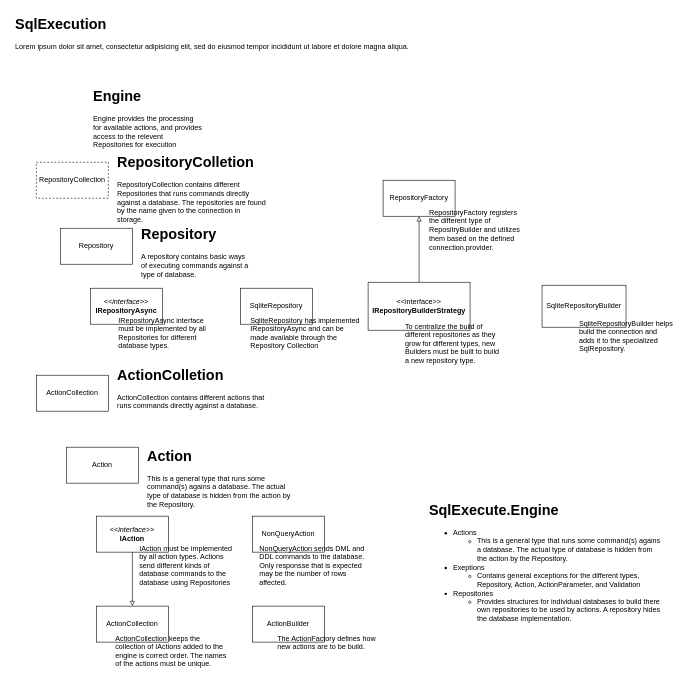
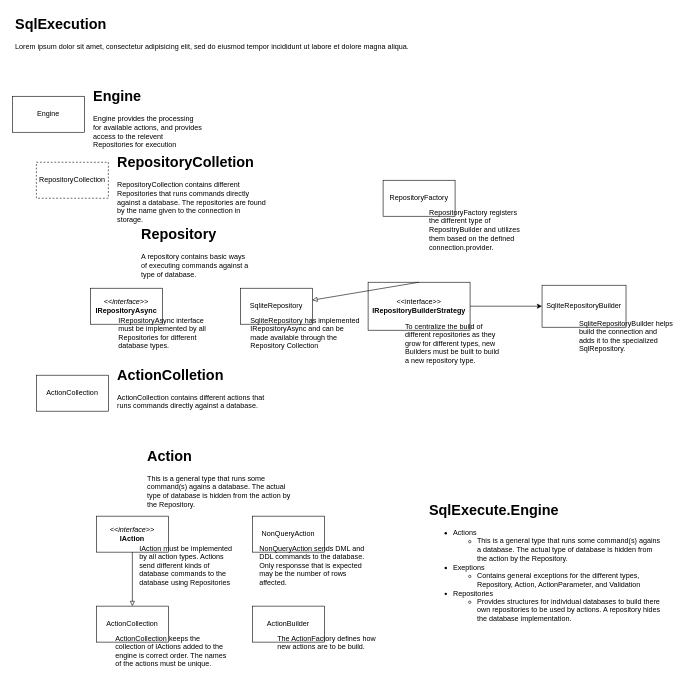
node "Engine": added
node "Repository": removed
edge "<<interface>> IRepositoryBuilderStrategy" -> "RepositoryFactory": now "<<interface>> IRepositoryBuilderStrategy" -> "SqliteRepository"
edge "<<interface>> IRepositoryBuilderStrategy" -> "SqliteRepositoryBuilder": added
node "Action": removed
